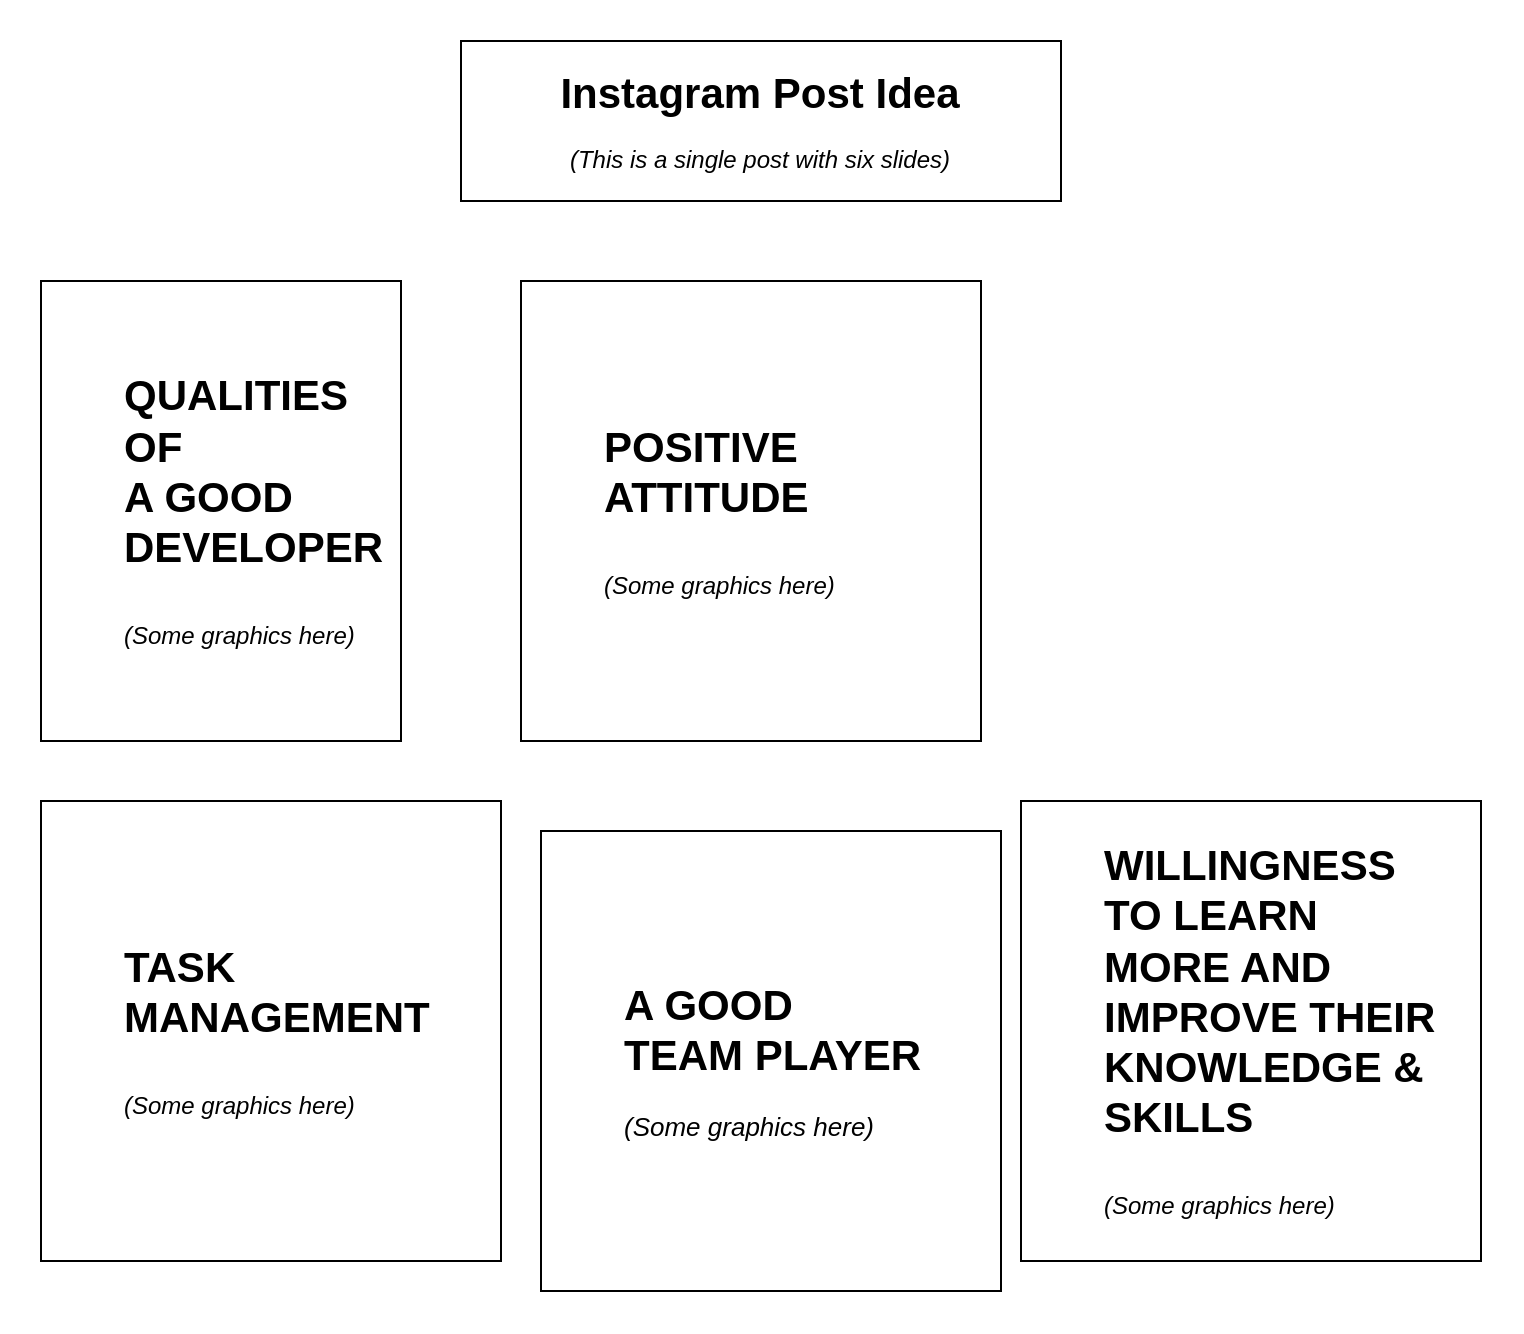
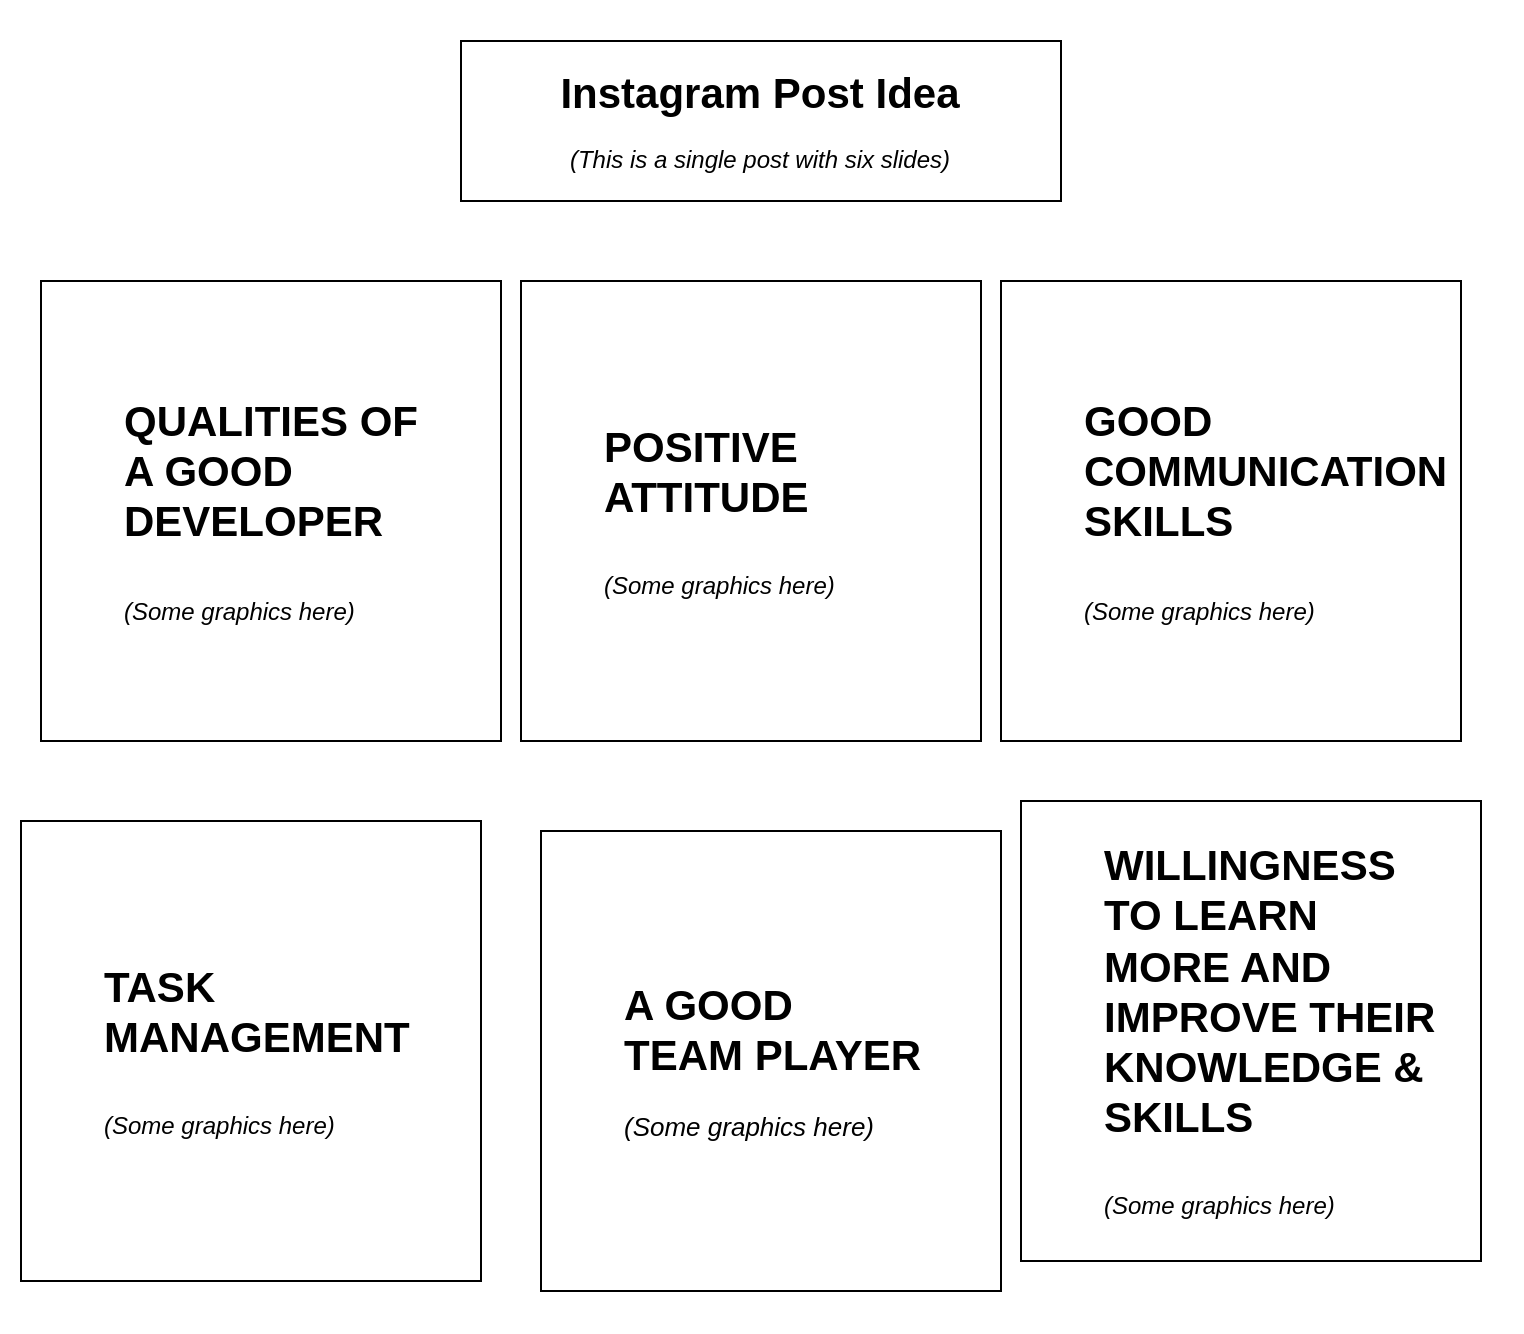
node "QUALITIES OF A GOOD DEVELOPER (Some graphics here)": size 360x460 -> 460x460
node "GOOD COMMUNICATIONSKILLS (Some graphics here)": added
node "TASK MANAGEMENT (Some graphics here)": moved (271, 1031) -> (251, 1051)
